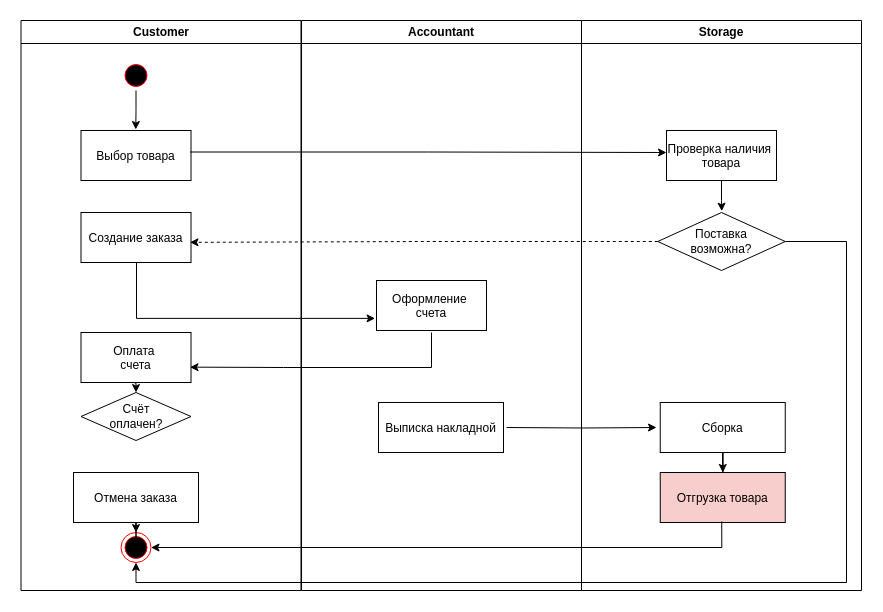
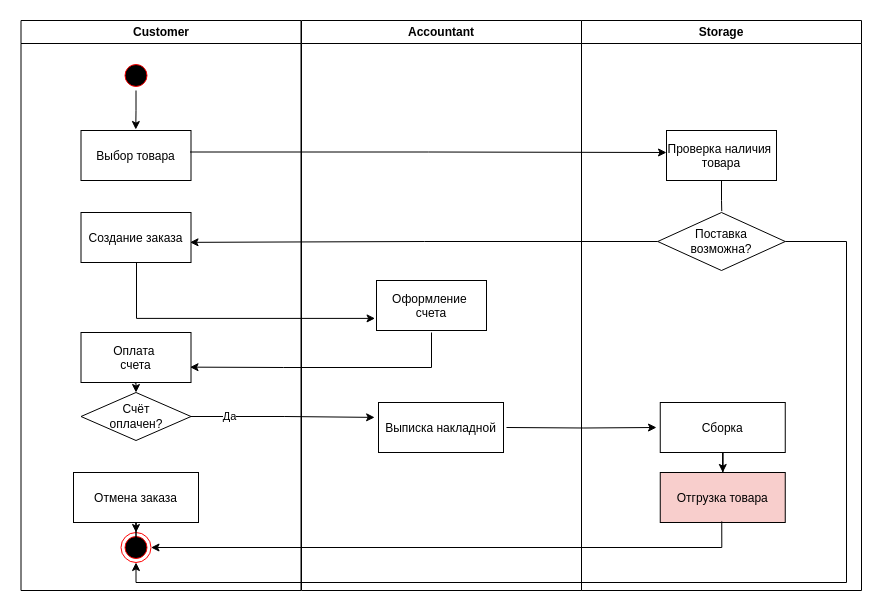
edge "Проверка наличия товара" -> "Поставка возможна?": arrowhead classic -> none
edge "Поставка возможна?" -> "Создание заказа": style dashed -> solid
edge "Счёт оплачен?" -> "Выписка накладной": added, label "Да"
